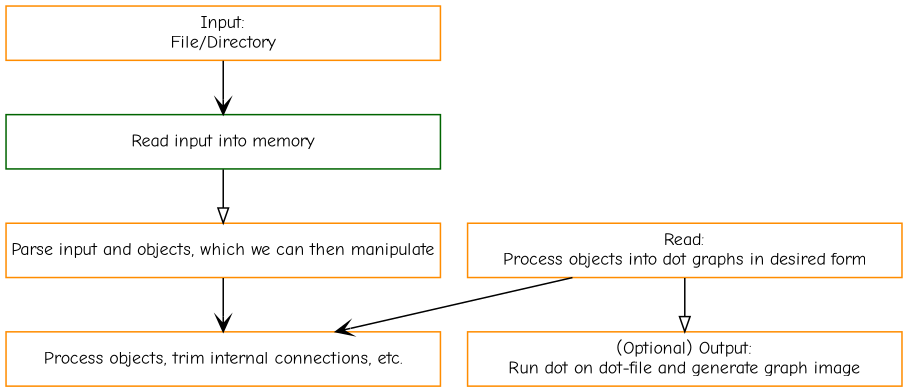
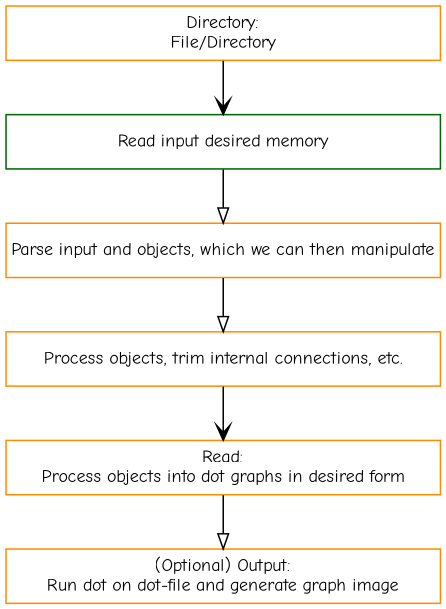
node "Input: File/Directory": label "Input: File/Directory" -> "Directory: File/Directory"
node "Read input into memory": label "Read input into memory" -> "Read input desired memory"
edge "Parse input and objects, which we can then manipulate" -> "Process objects, trim internal connections, etc.": arrowhead vee -> onormal
edge "Read: Process objects into dot graphs in desired form" -> "Process objects, trim internal connections, etc.": reversed
